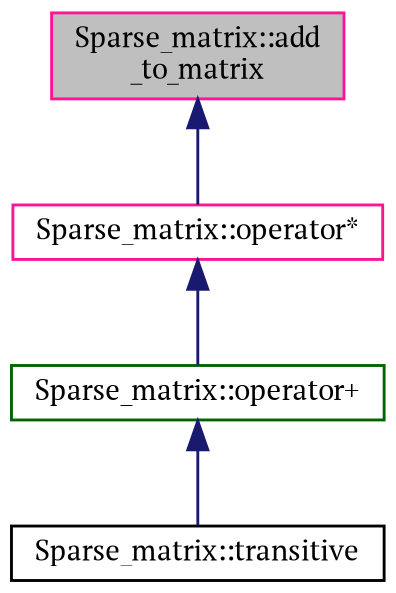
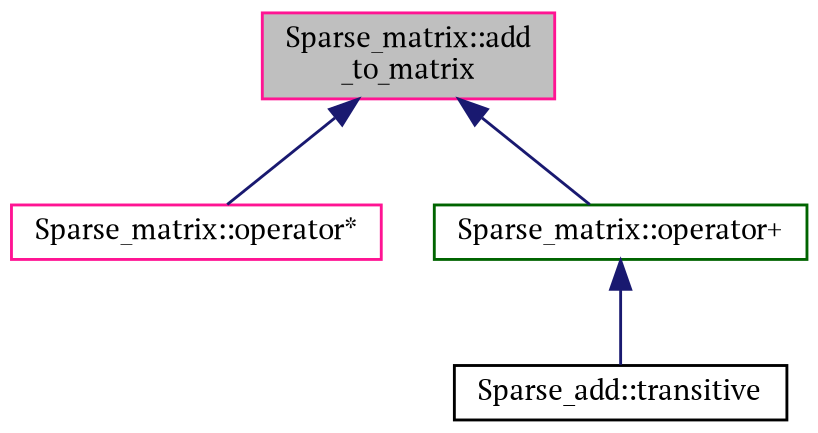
edge "Sparse_matrix::operator+" -> "Sparse_matrix::operator*": now "Sparse_matrix::operator+" -> "Sparse_matrix::add _to_matrix"
node "Sparse_matrix::transitive": label "Sparse_matrix::transitive" -> "Sparse_add::transitive"
